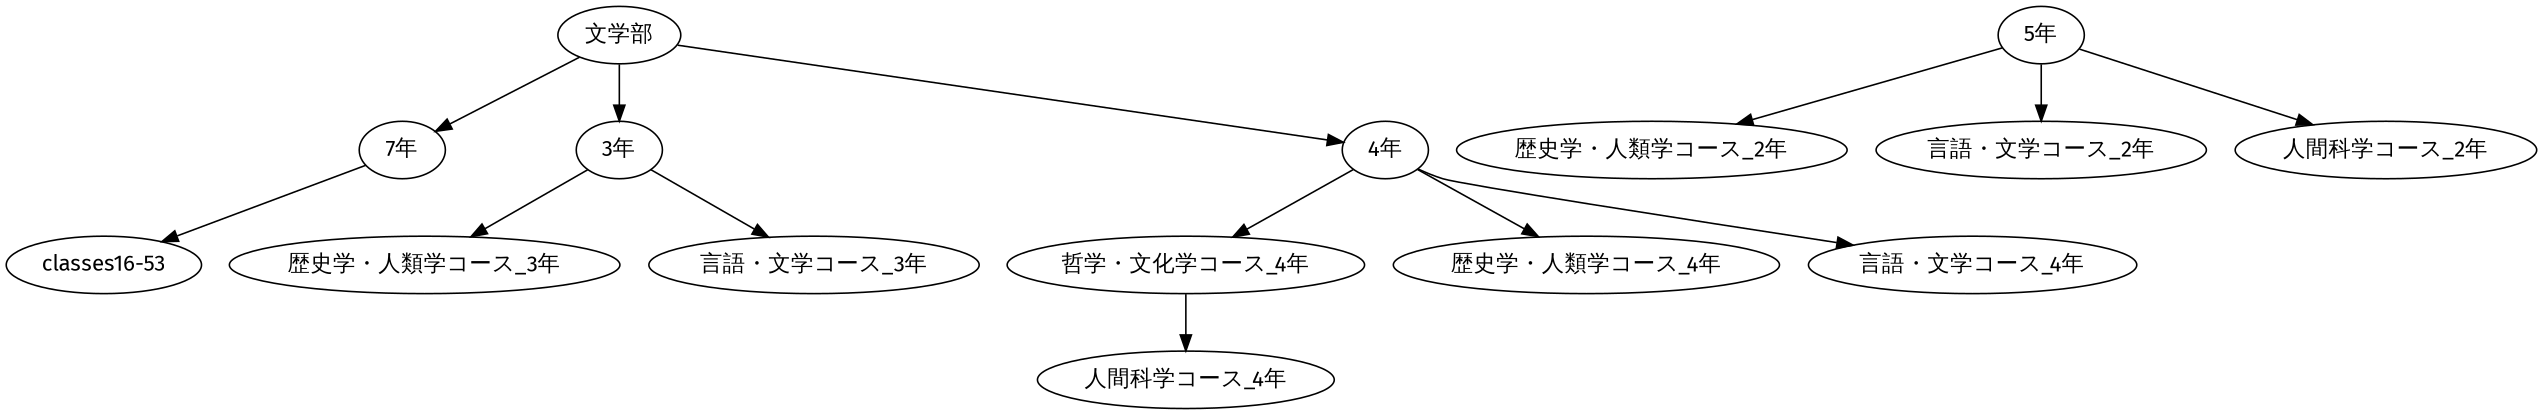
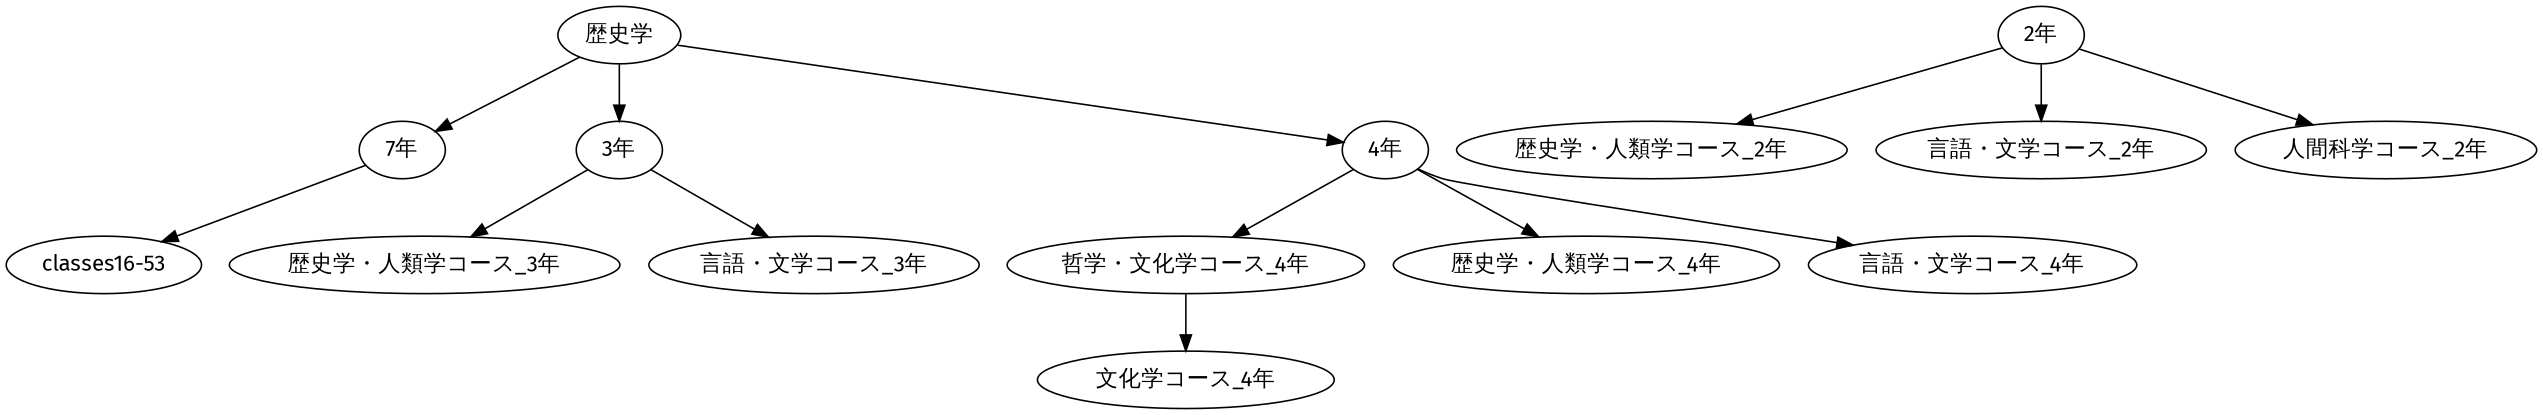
node "文学部": label "文学部" -> "歴史学"
node "5年": label "5年" -> "2年"
node "人間科学コース_4年": label "人間科学コース_4年" -> "文化学コース_4年"
